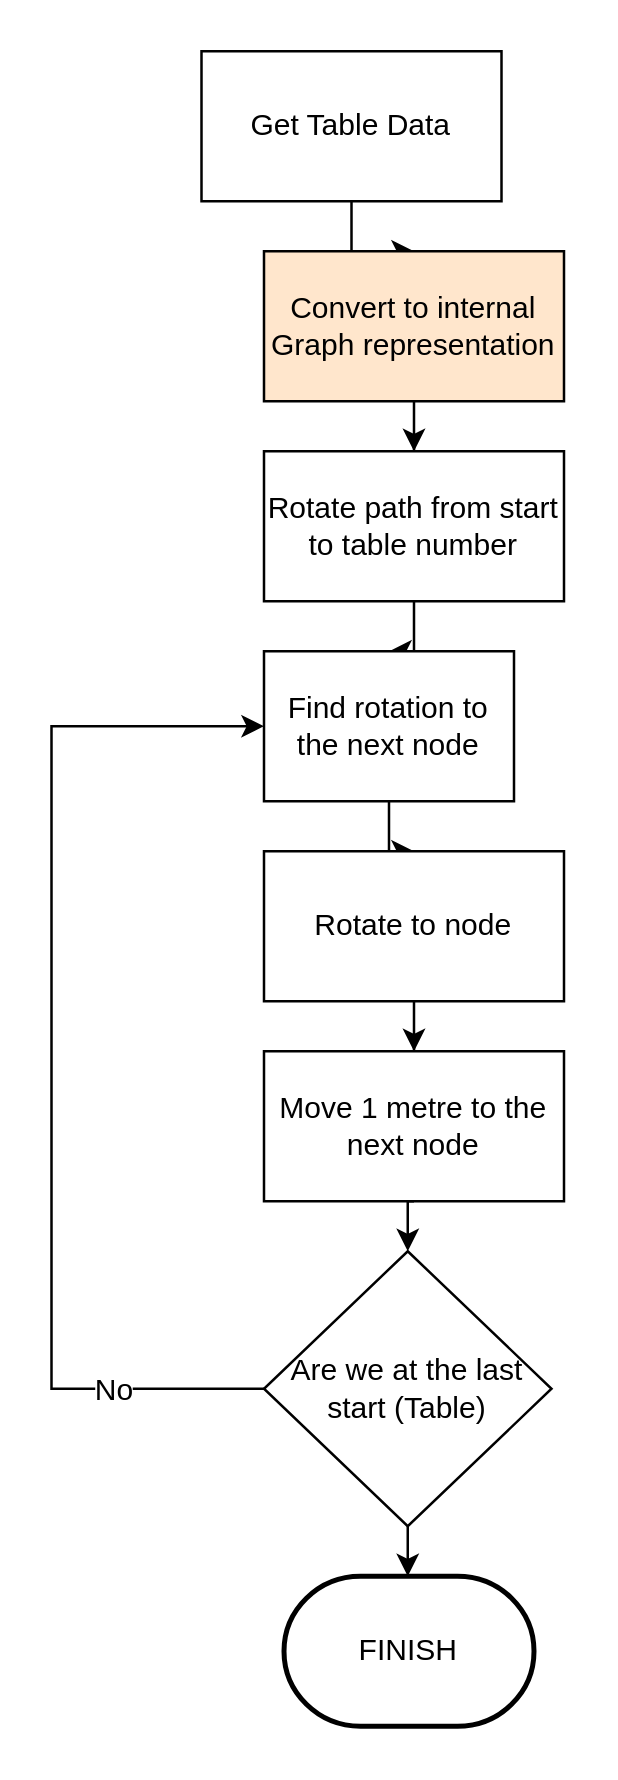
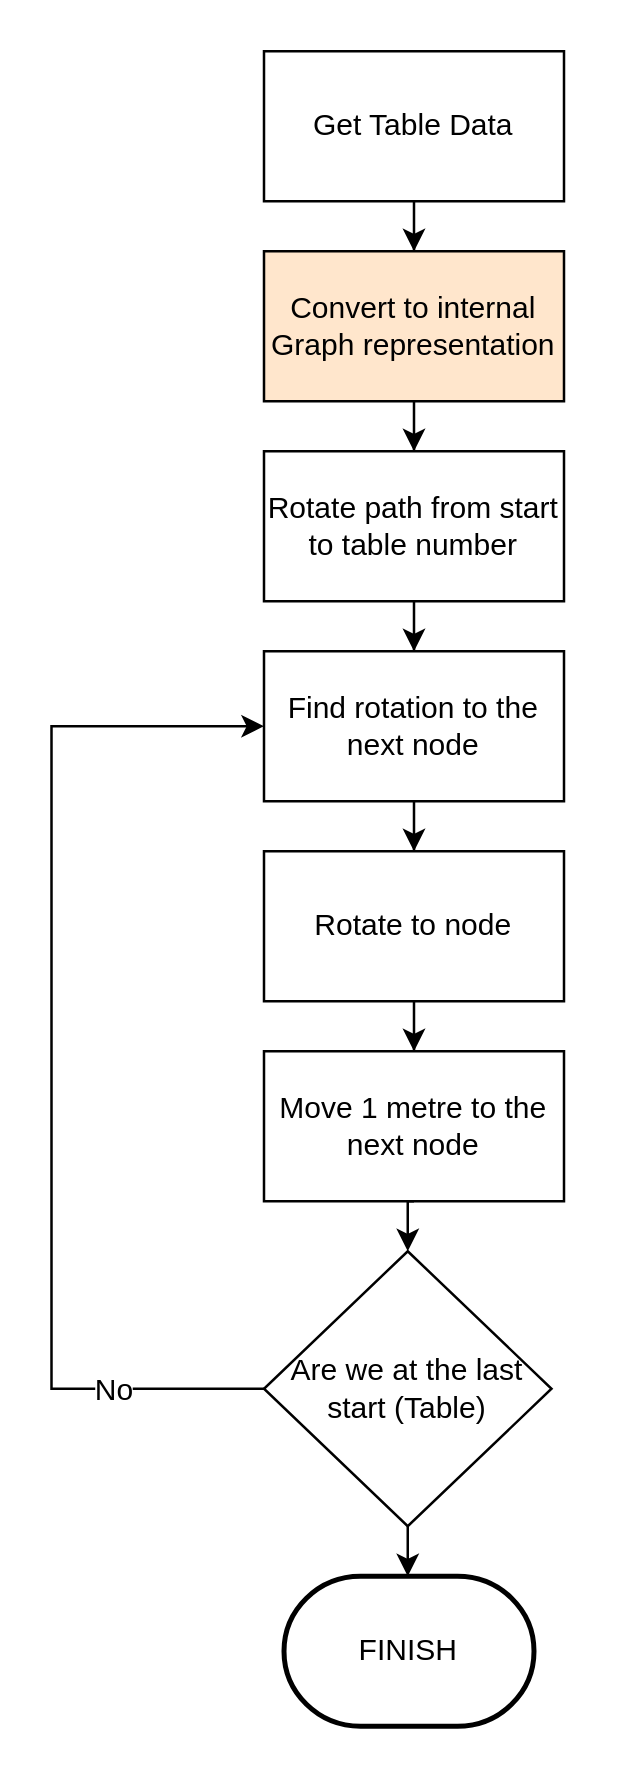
node "Get Table Data": moved (351, 126) -> (414, 126)
node "Find rotation to the next node": size 250x150 -> 300x150
